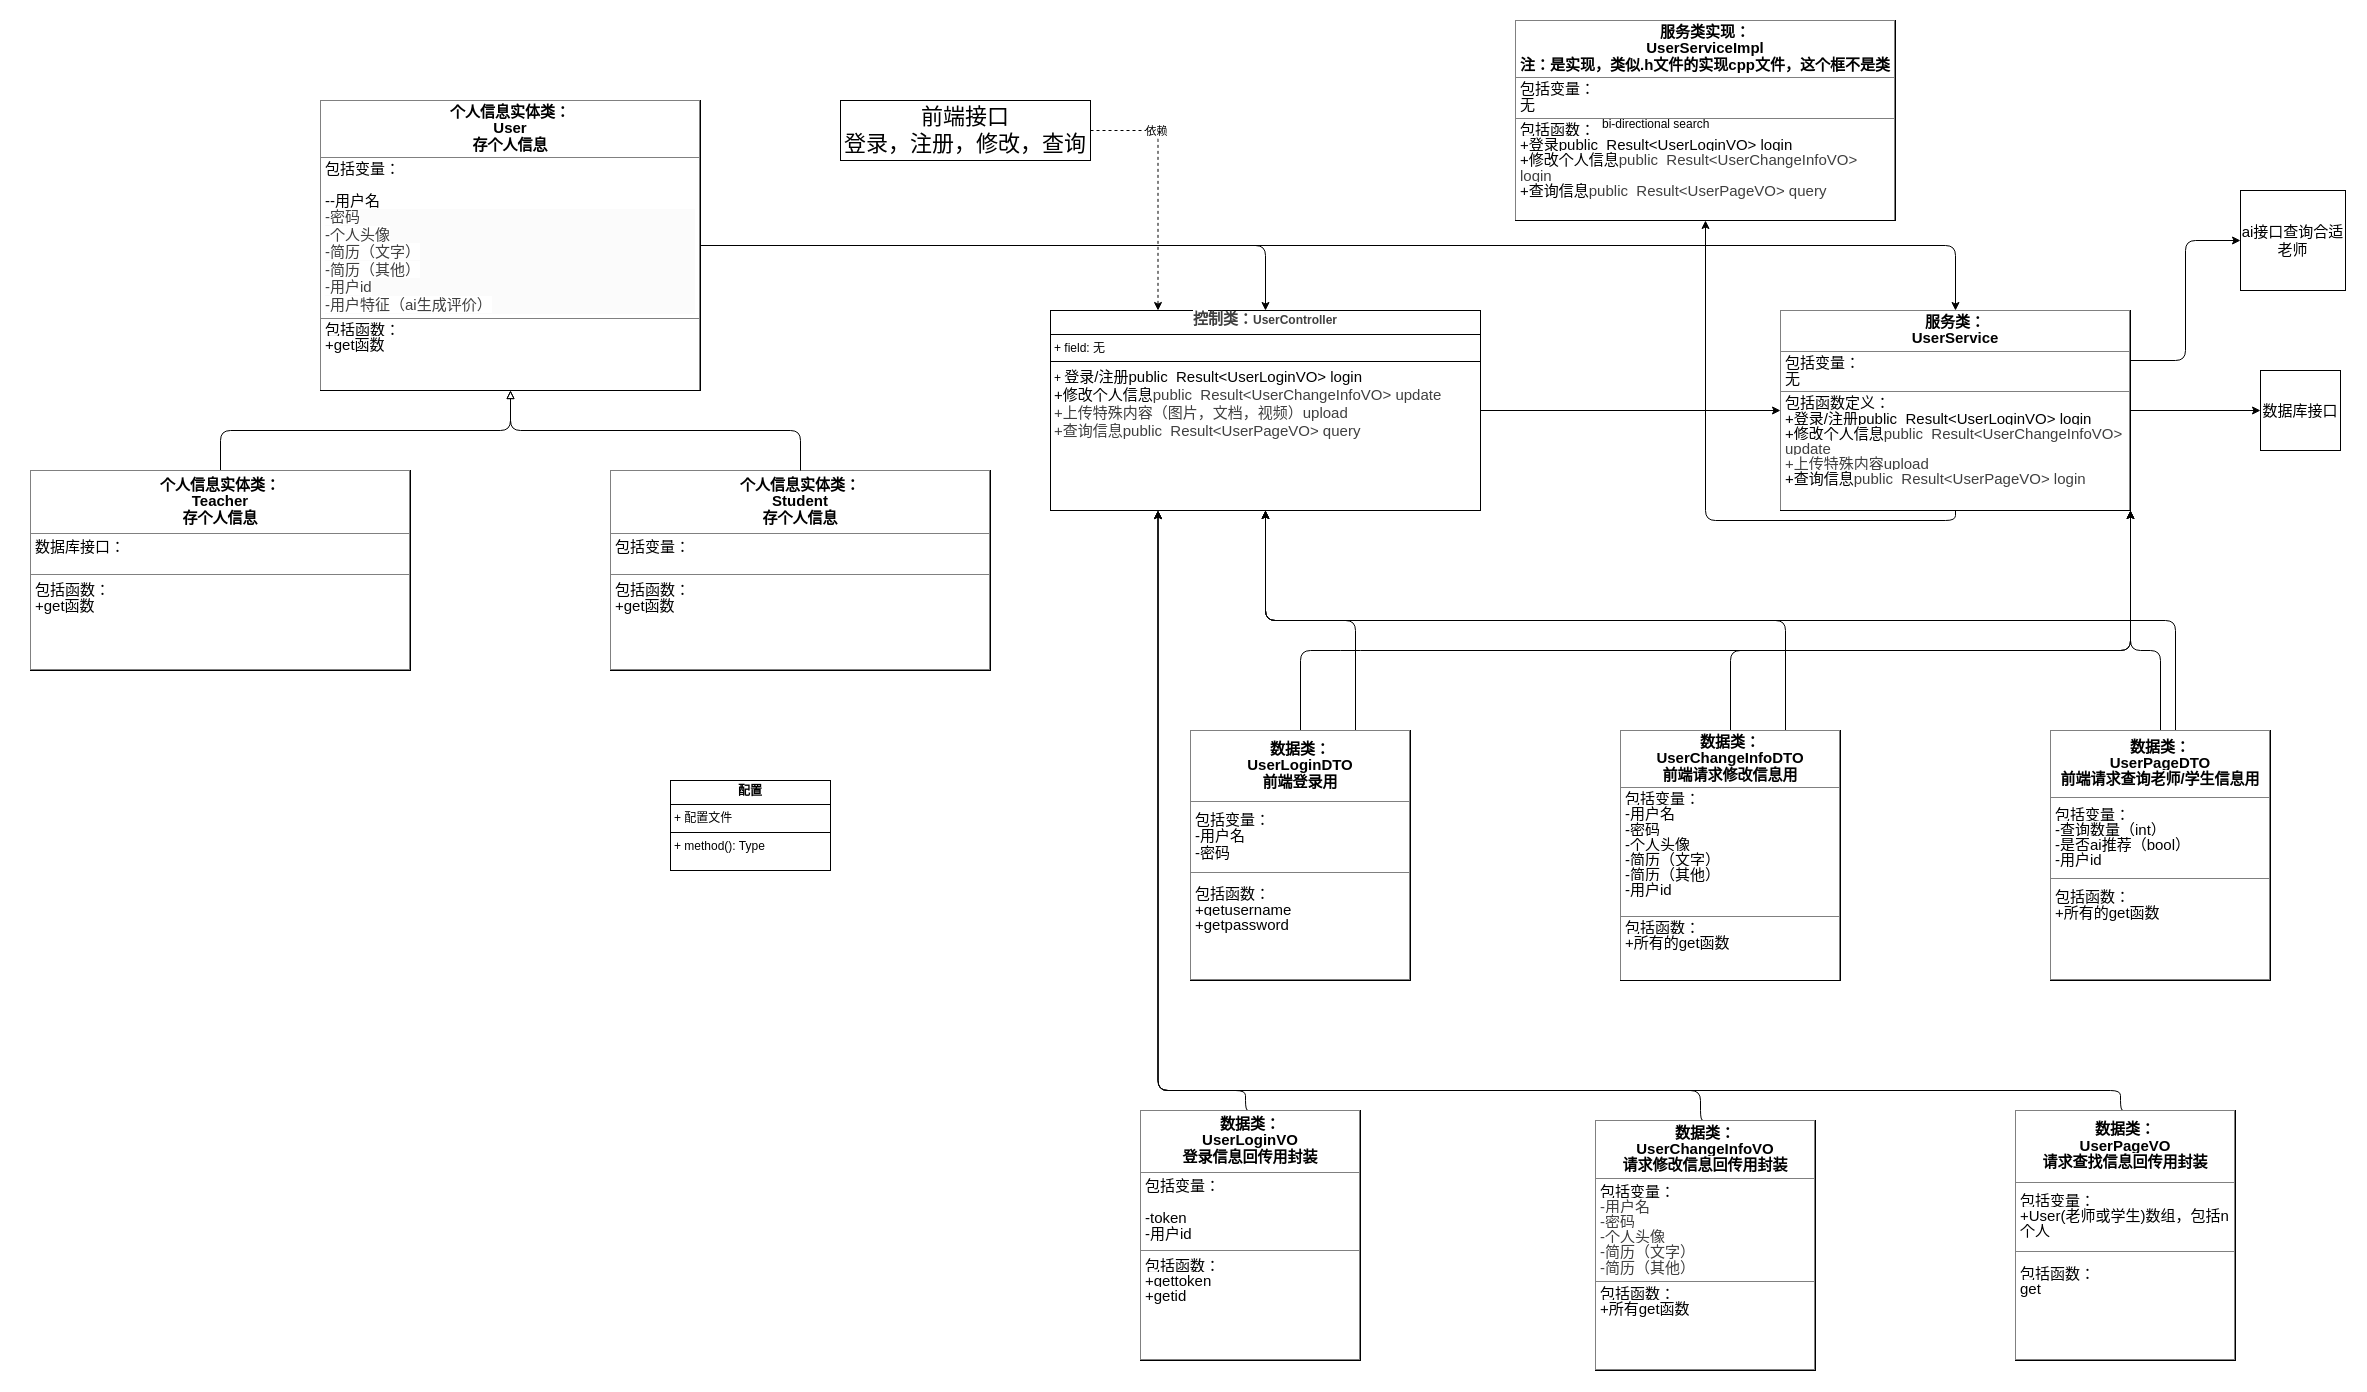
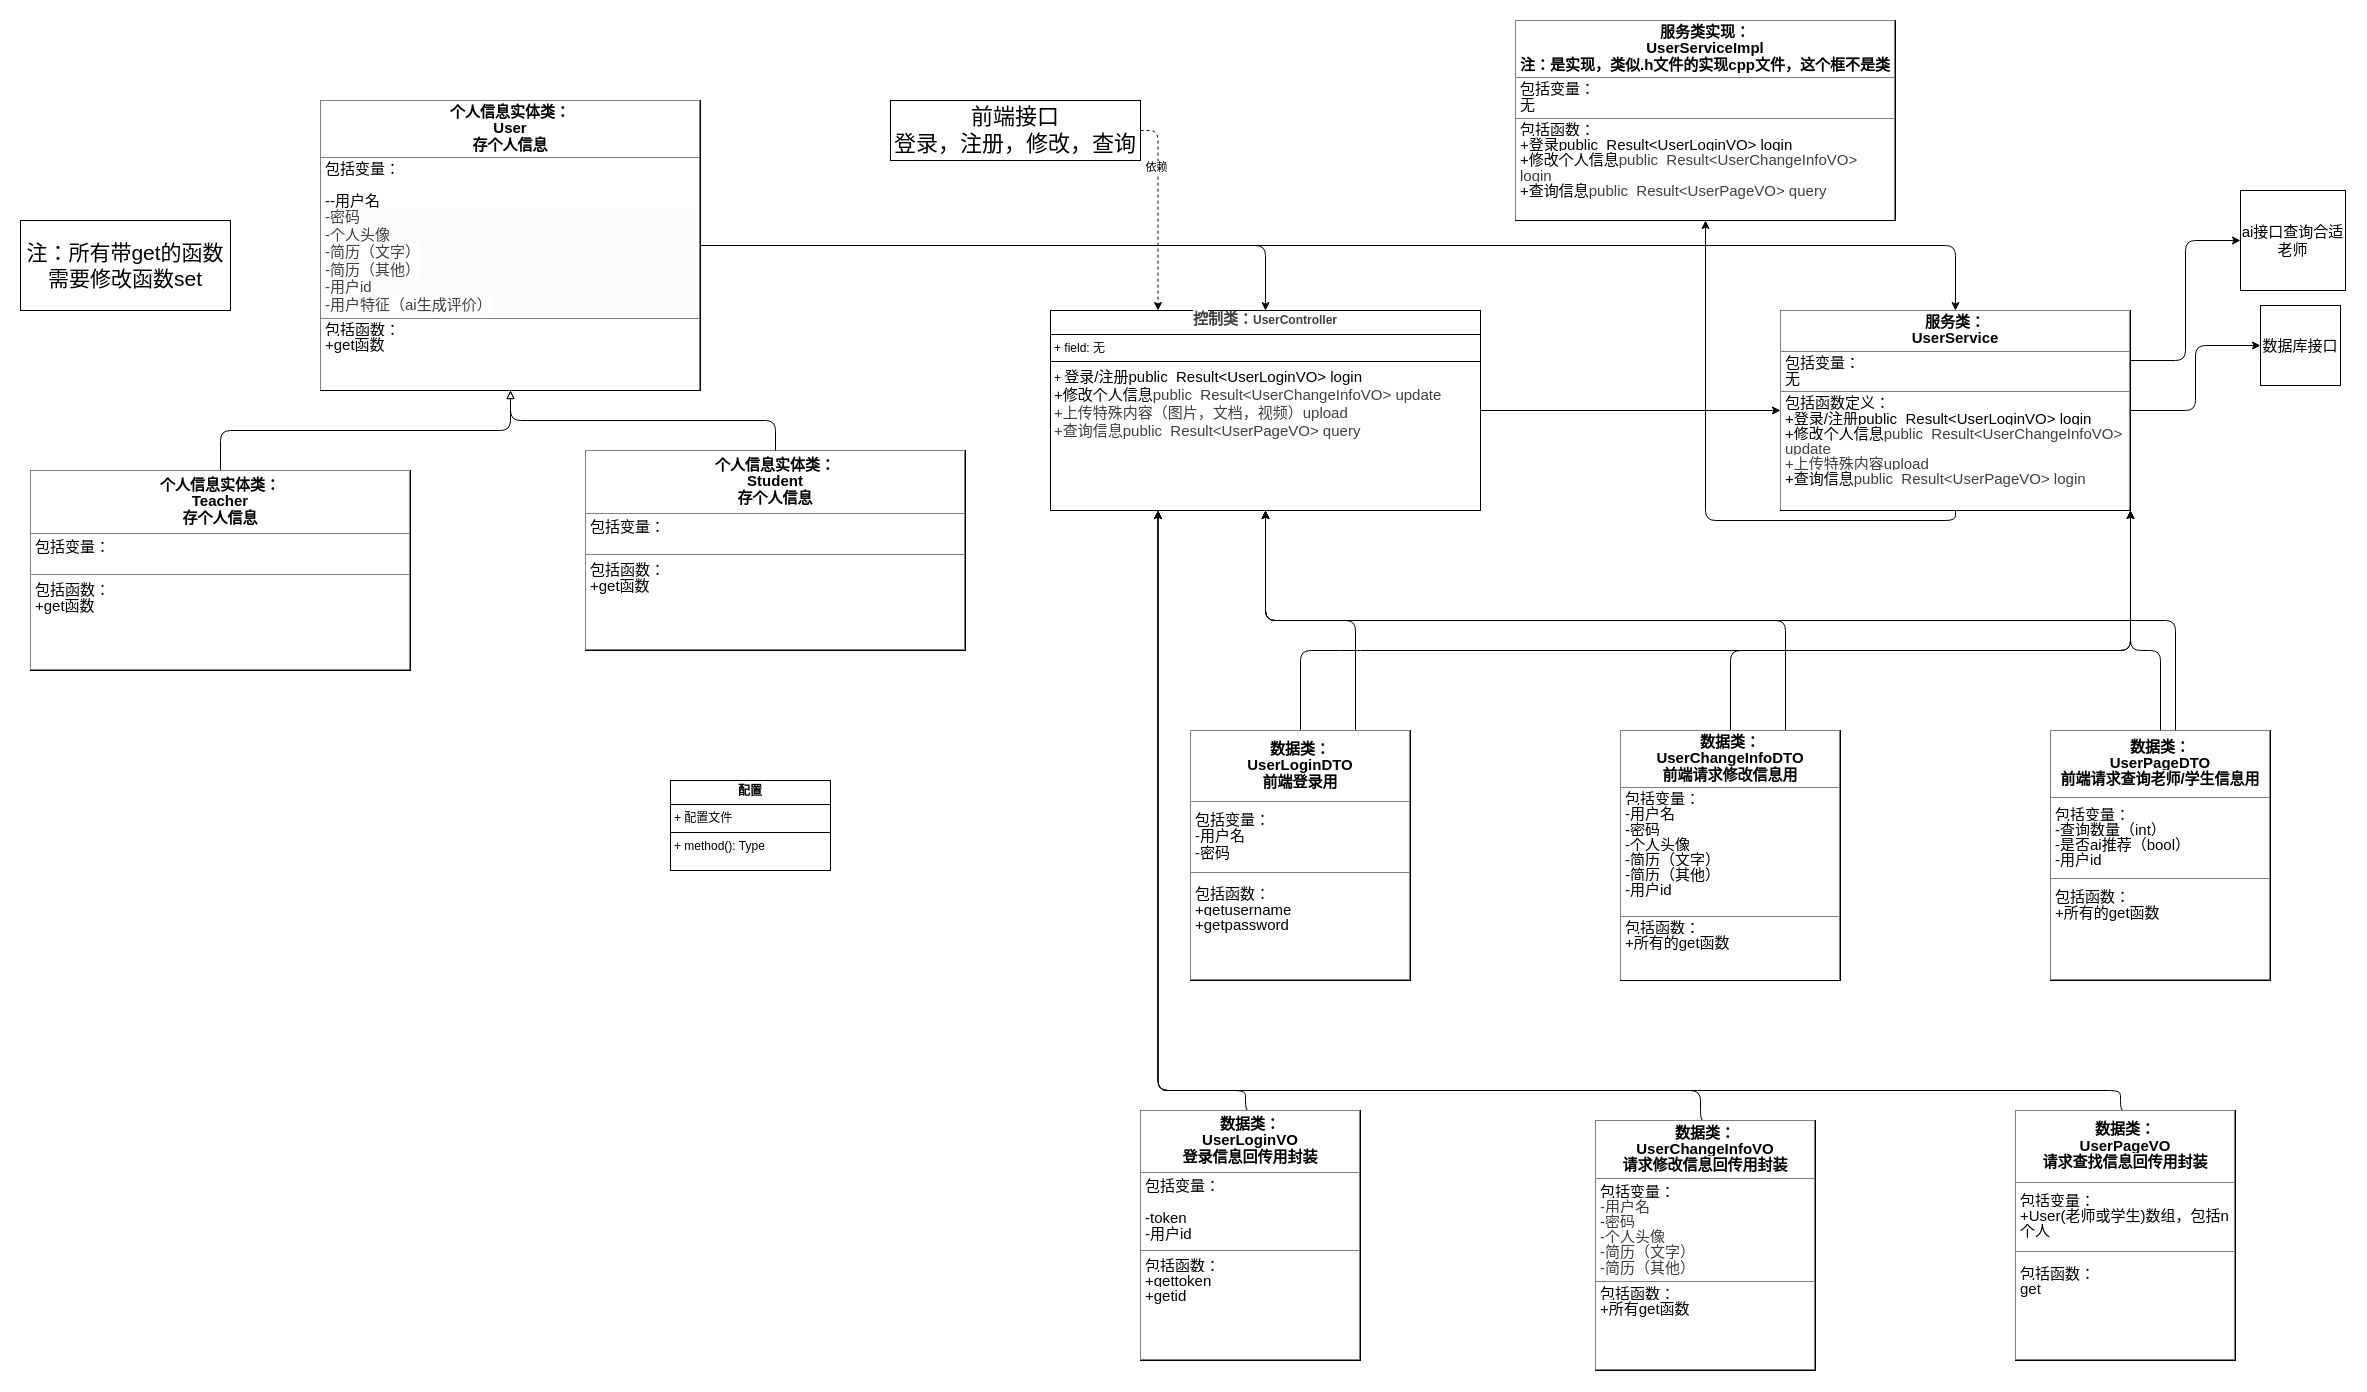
node "前端接口 登录，注册，修改，查询": moved (966, 131) -> (1016, 131)
node "bi-directional search": removed
node "注：所有带get的函数需要修改函数set": added
node "数据库接口": moved (2301, 411) -> (2301, 346)
node "个人信息实体类： Teacher 存个人信息 数据库接口： 包括函数： +get函数": label "个人信息实体类： Teacher 存个人信息 数据库接口： 包括函数： +get函数" -> "个人信息实体类： Teacher 存个人信息 包括变量： 包括函数： +get函数"
node "个人信息实体类： Student 存个人信息 包括变量： 包括函数： +get函数": moved (801, 571) -> (776, 551)
